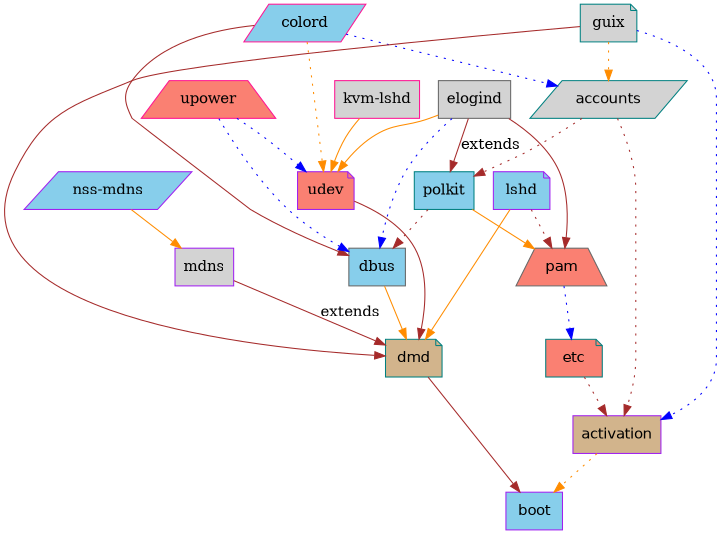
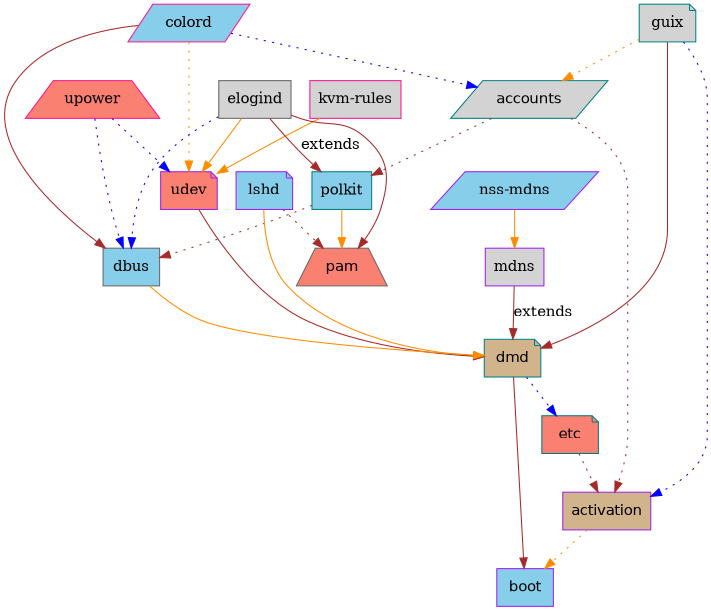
node "kvm-lshd": label "kvm-lshd" -> "kvm-rules"
edge "pam" -> "etc": now "dmd" -> "etc"
